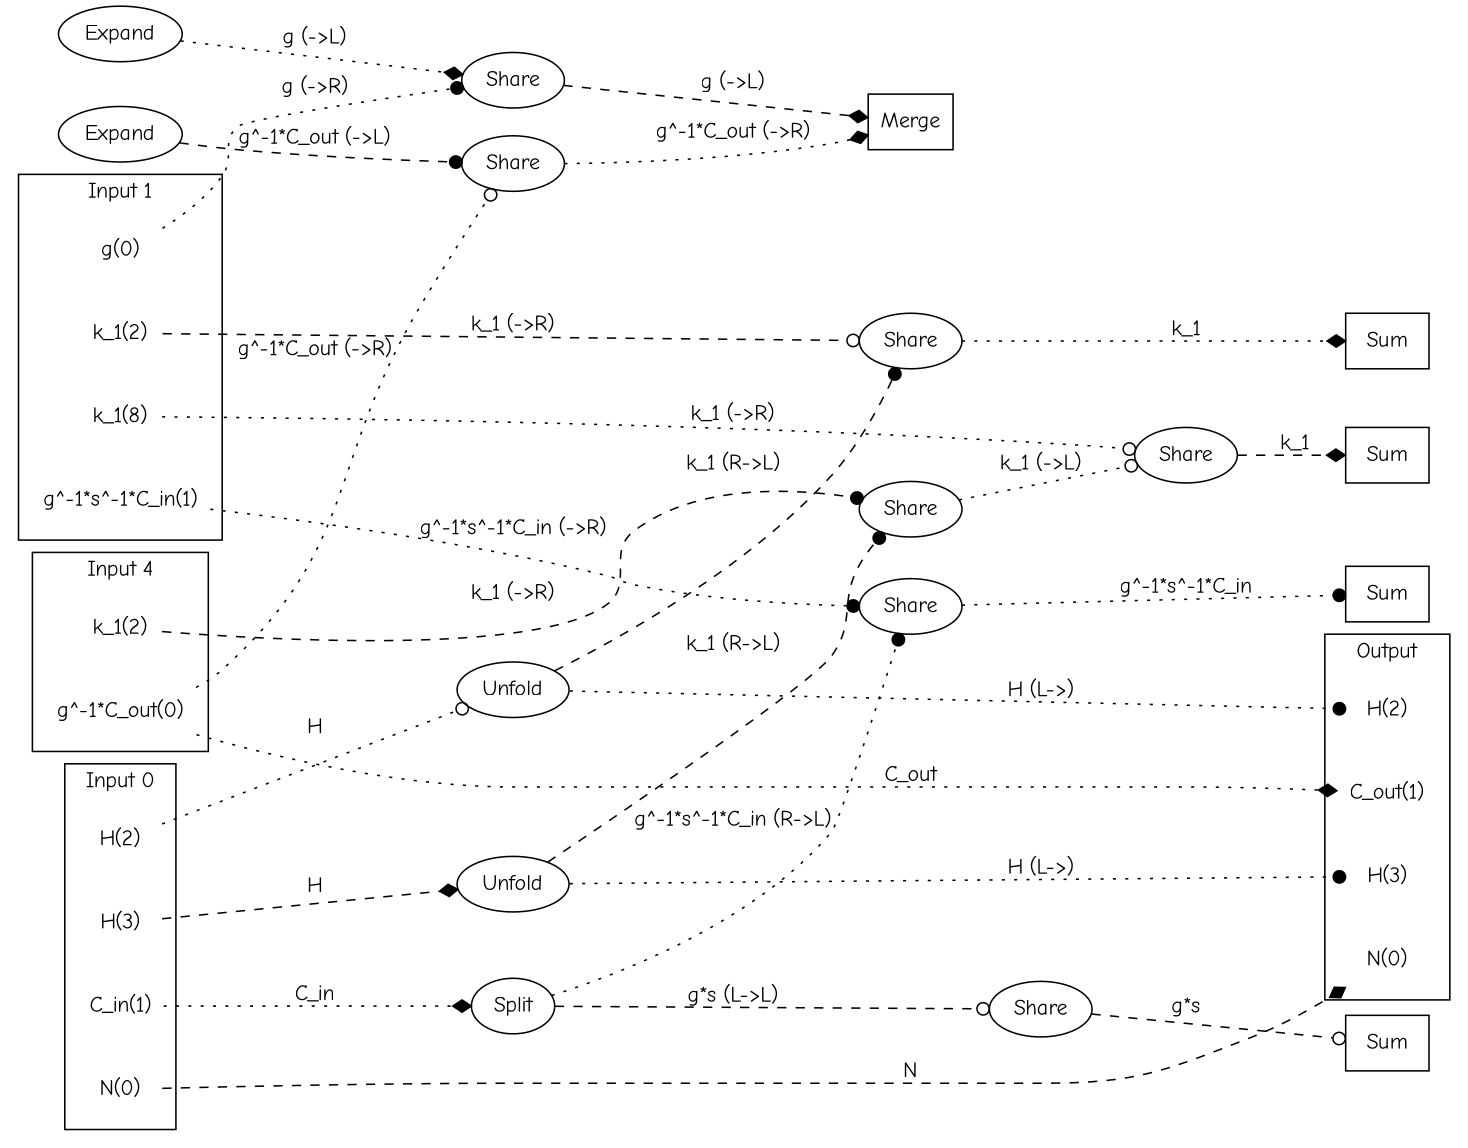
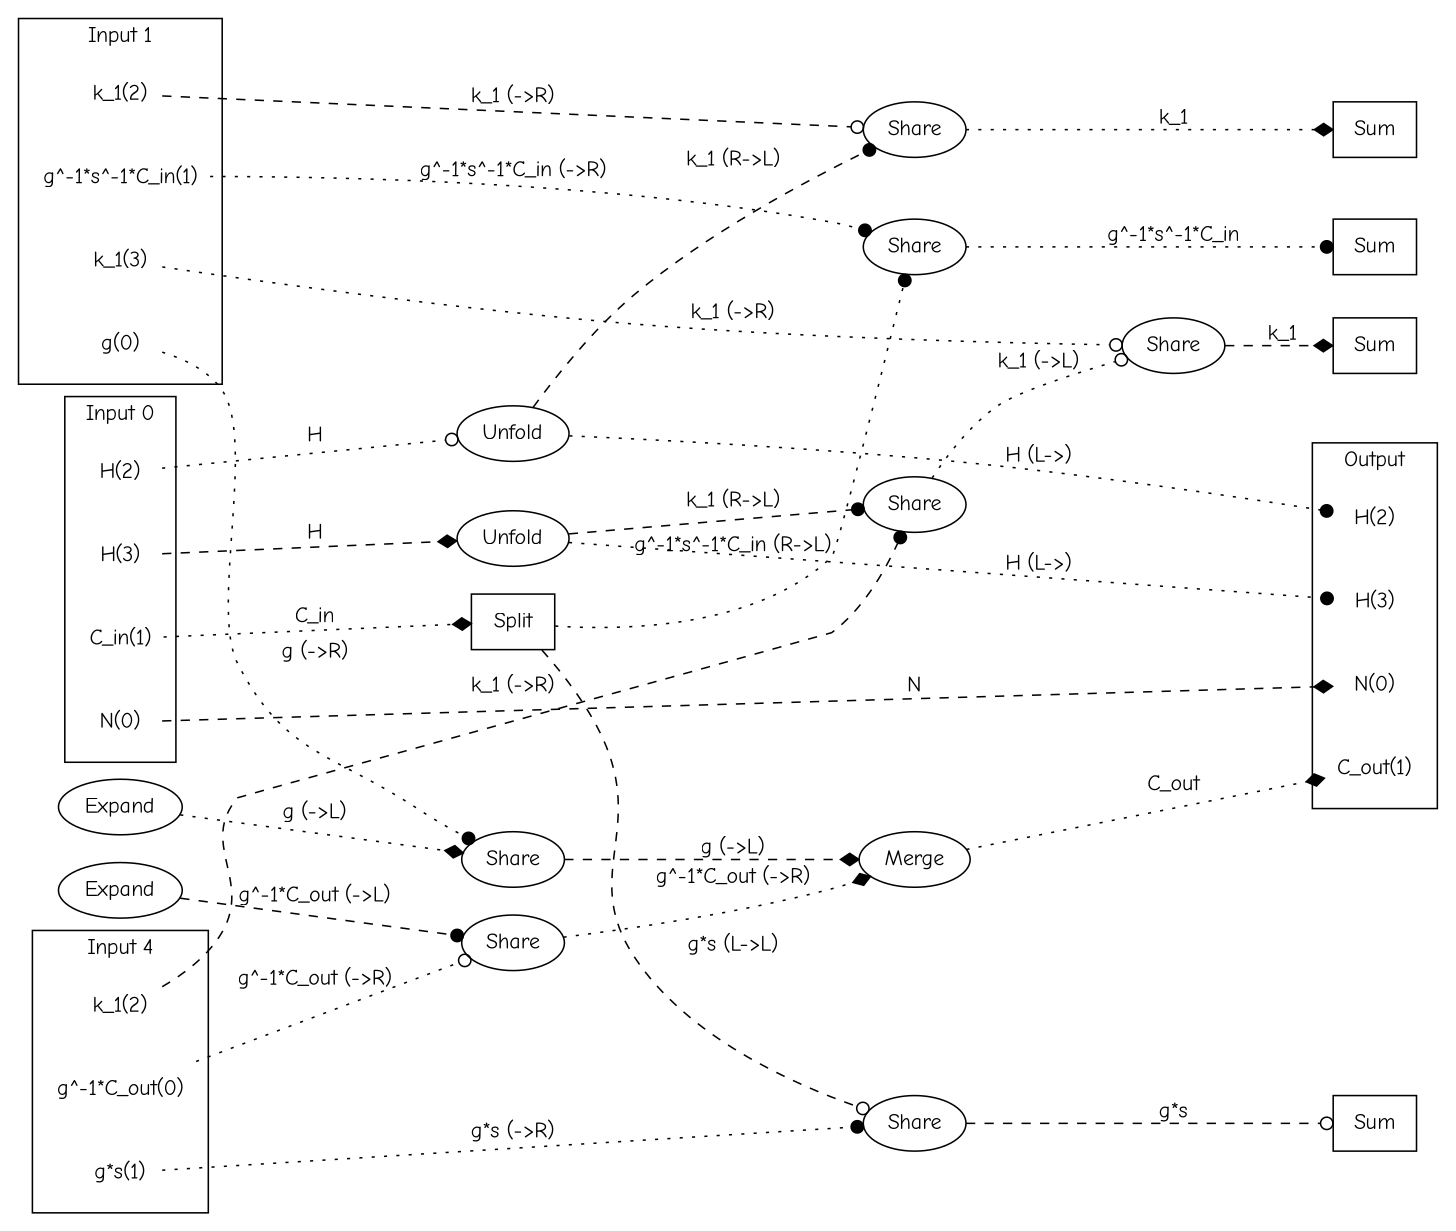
node "Merge": shape box -> ellipse
node "k_1(8)": label "k_1(8)" -> "k_1(3)"
edge "g^-1*C_out(0)" -> "C_out(1)": now "Merge" -> "C_out(1)"
node "Split": shape ellipse -> box
node "g*s(1)": added
